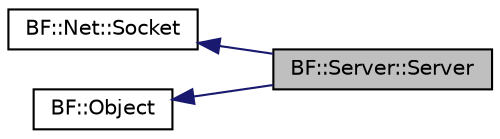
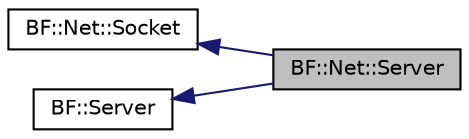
node "BF::Server::Server": label "BF::Server::Server" -> "BF::Net::Server"
node "BF::Object": label "BF::Object" -> "BF::Server"
